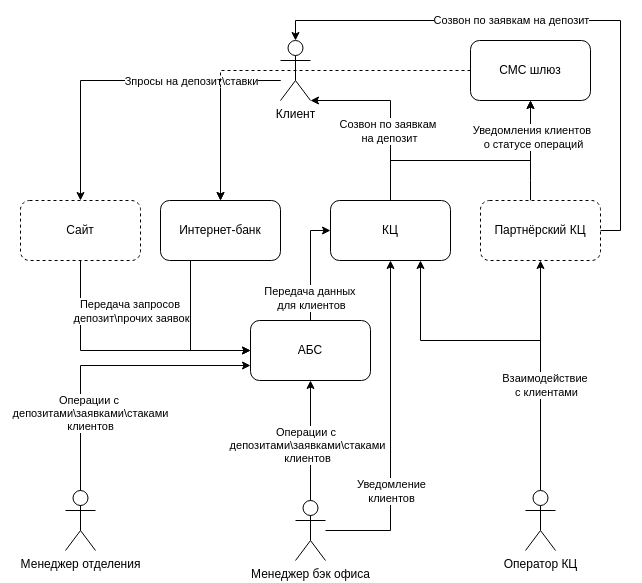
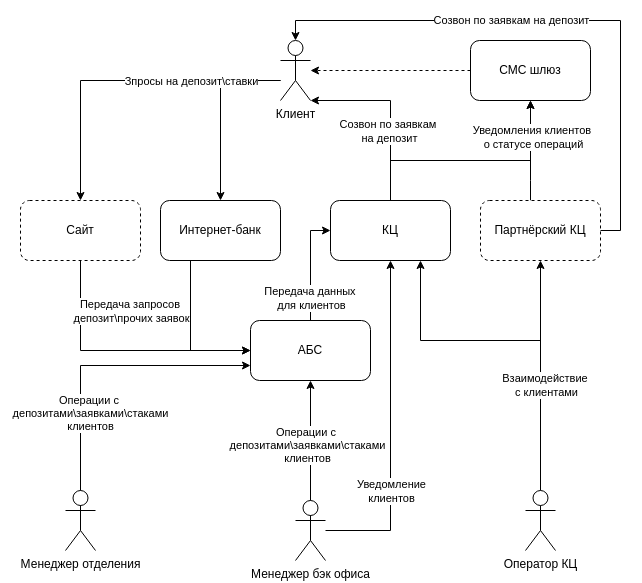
edge "СМС шлюз" -> "Интернет-банк": now "СМС шлюз" -> "Клиент"
